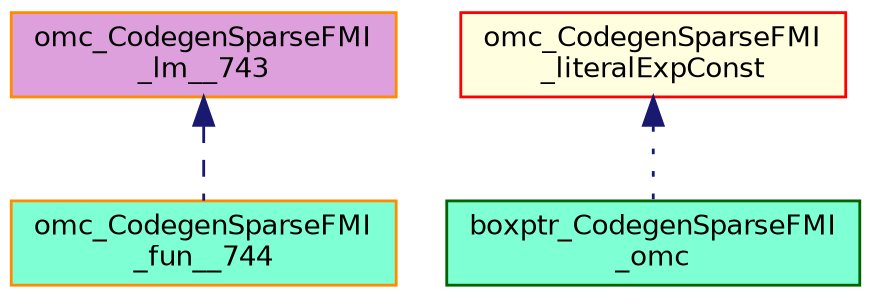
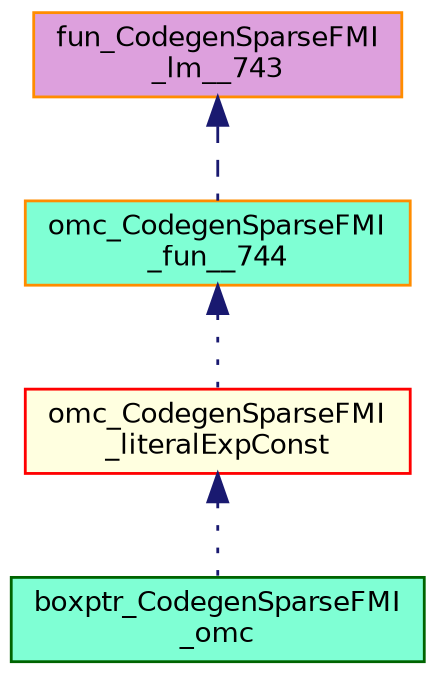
node "omc_CodegenSparseFMI _lm__743": label "omc_CodegenSparseFMI _lm__743" -> "fun_CodegenSparseFMI _lm__743"
edge "omc_CodegenSparseFMI _literalExpConst" -> "omc_CodegenSparseFMI _fun__744": added
